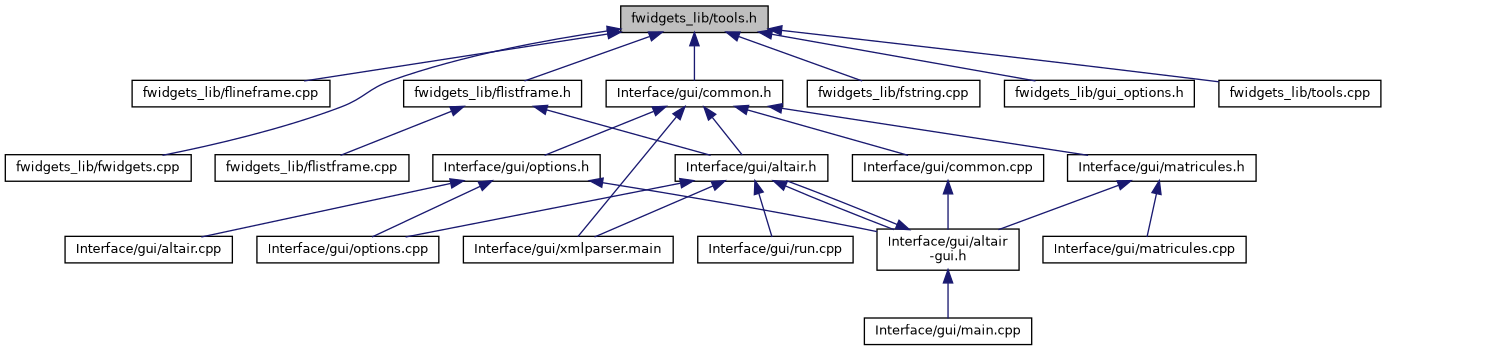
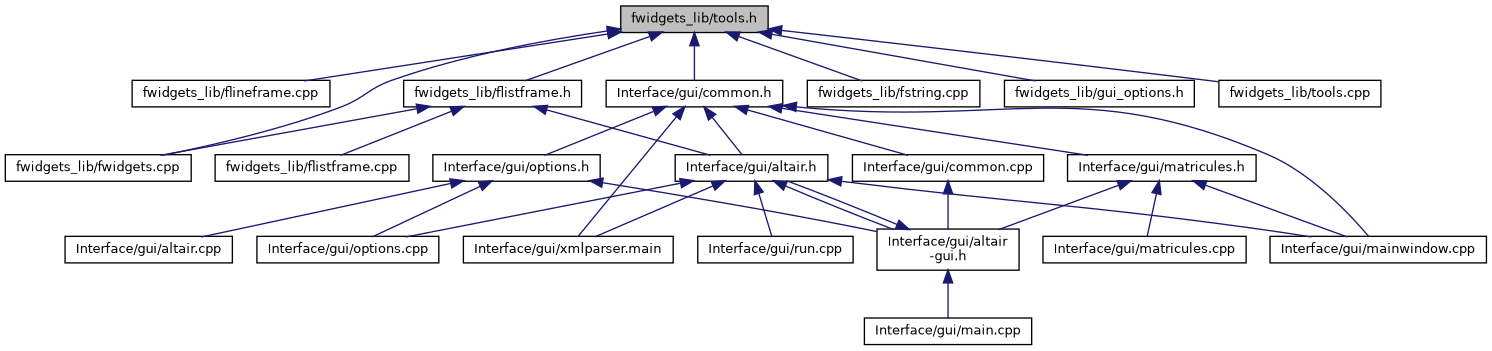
edge "fwidgets_lib/fwidgets.cpp" -> "fwidgets_lib/flistframe.h": added
node "Interface/gui/mainwindow.cpp": added
